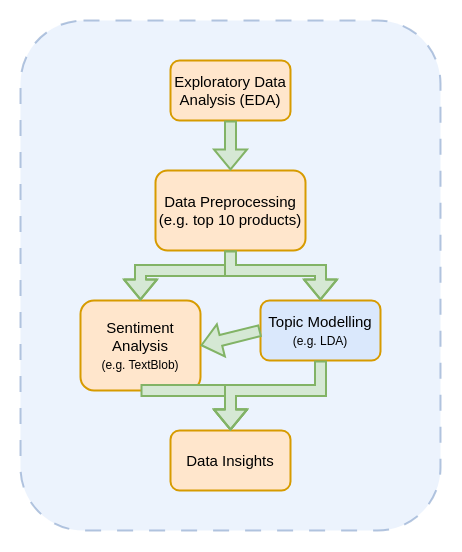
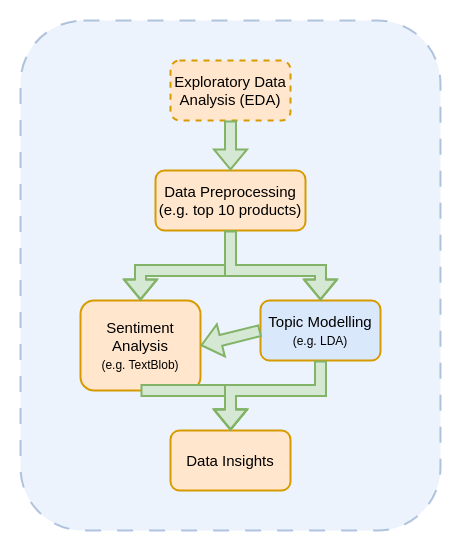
node "Exploratory Data Analysis (EDA)": style solid -> dashed
node "Data Preprocessing (e.g. top 10 products)": size 150x80 -> 150x60
